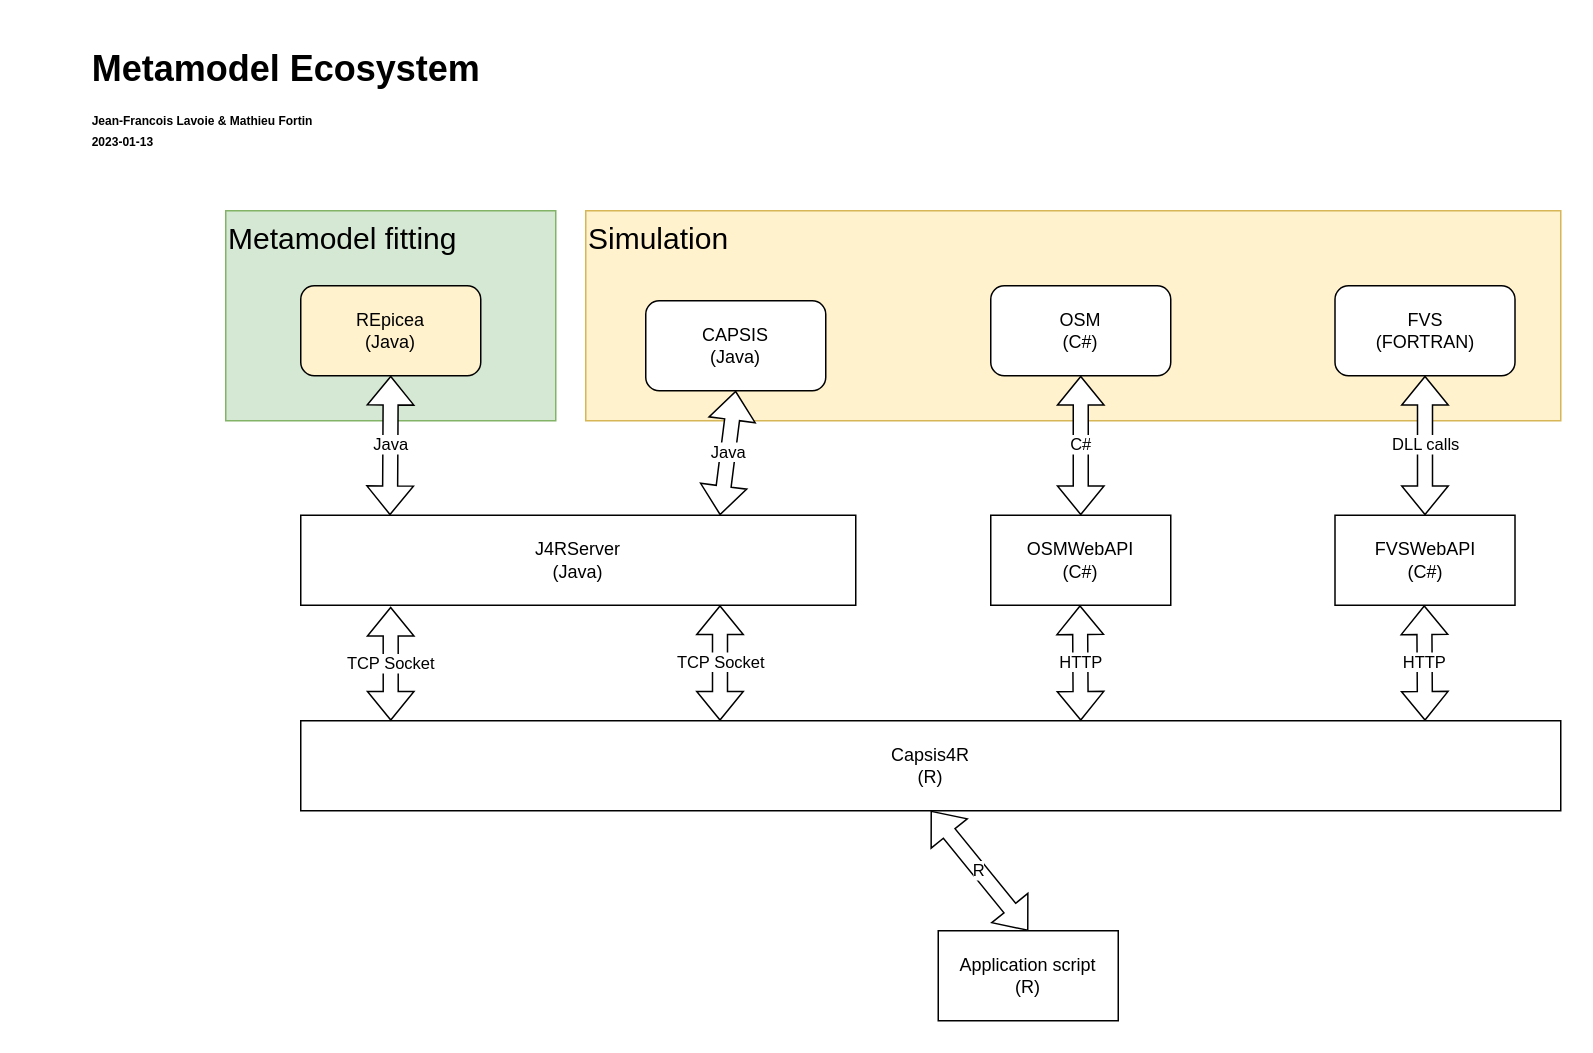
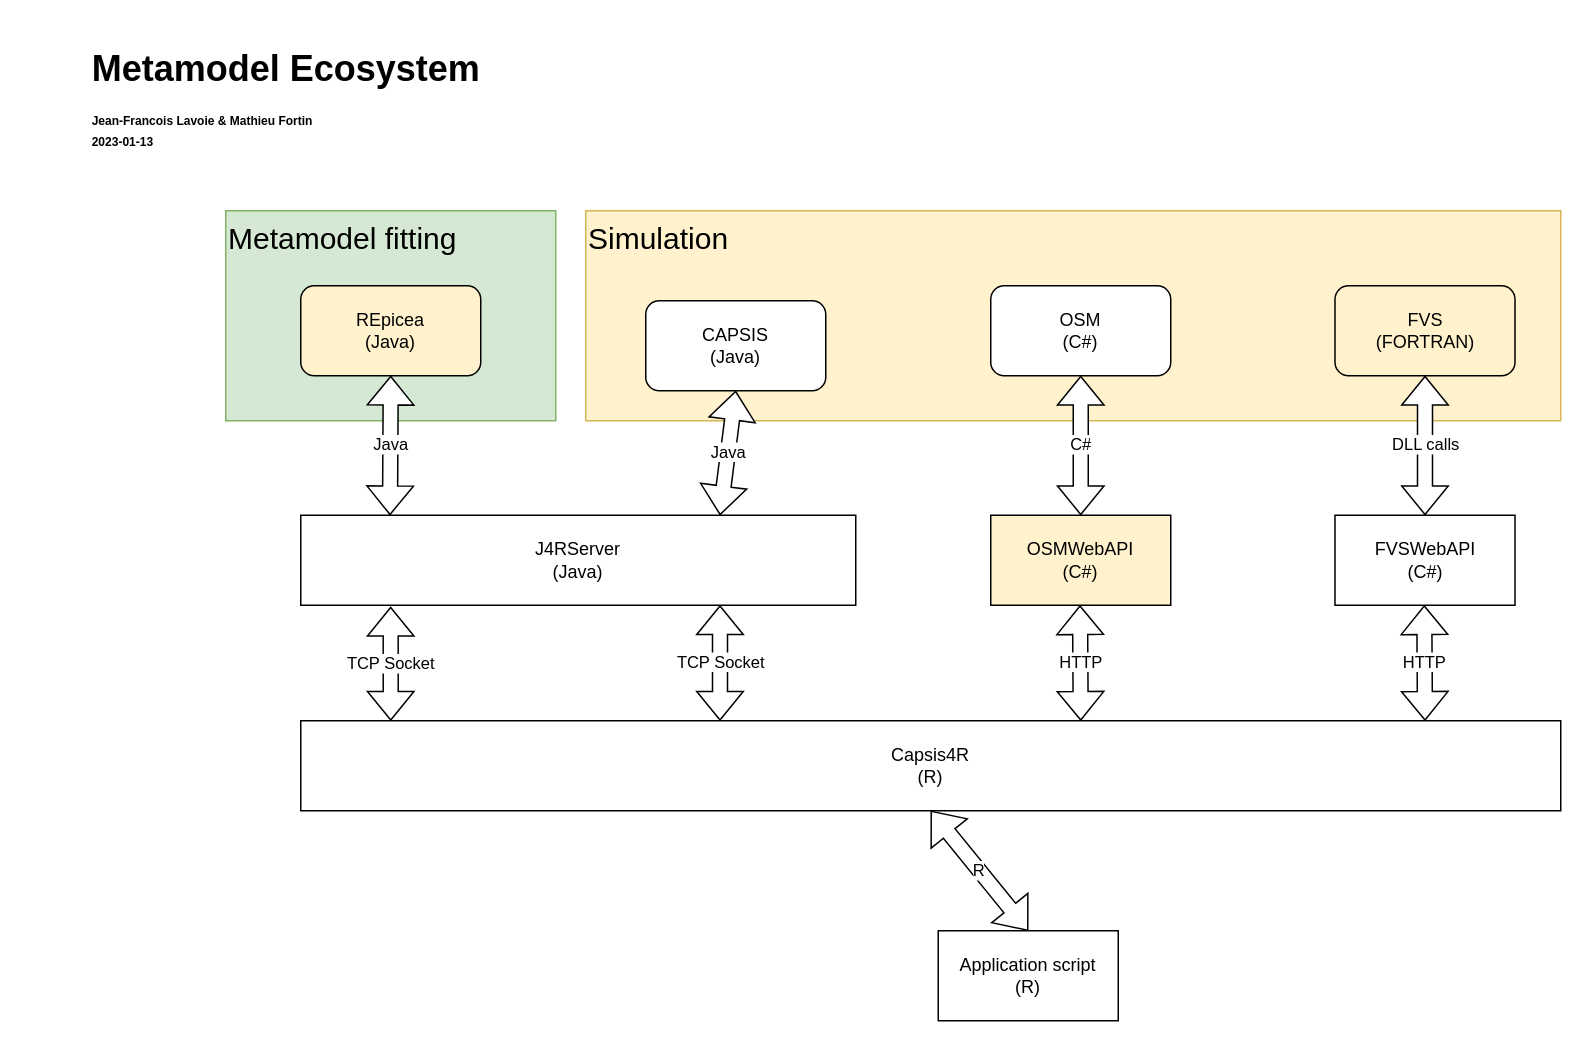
node "FVS (FORTRAN)": fillcolor #ffffff -> #fff2cc
node "OSMWebAPI (C#)": fillcolor #ffffff -> #fff2cc
